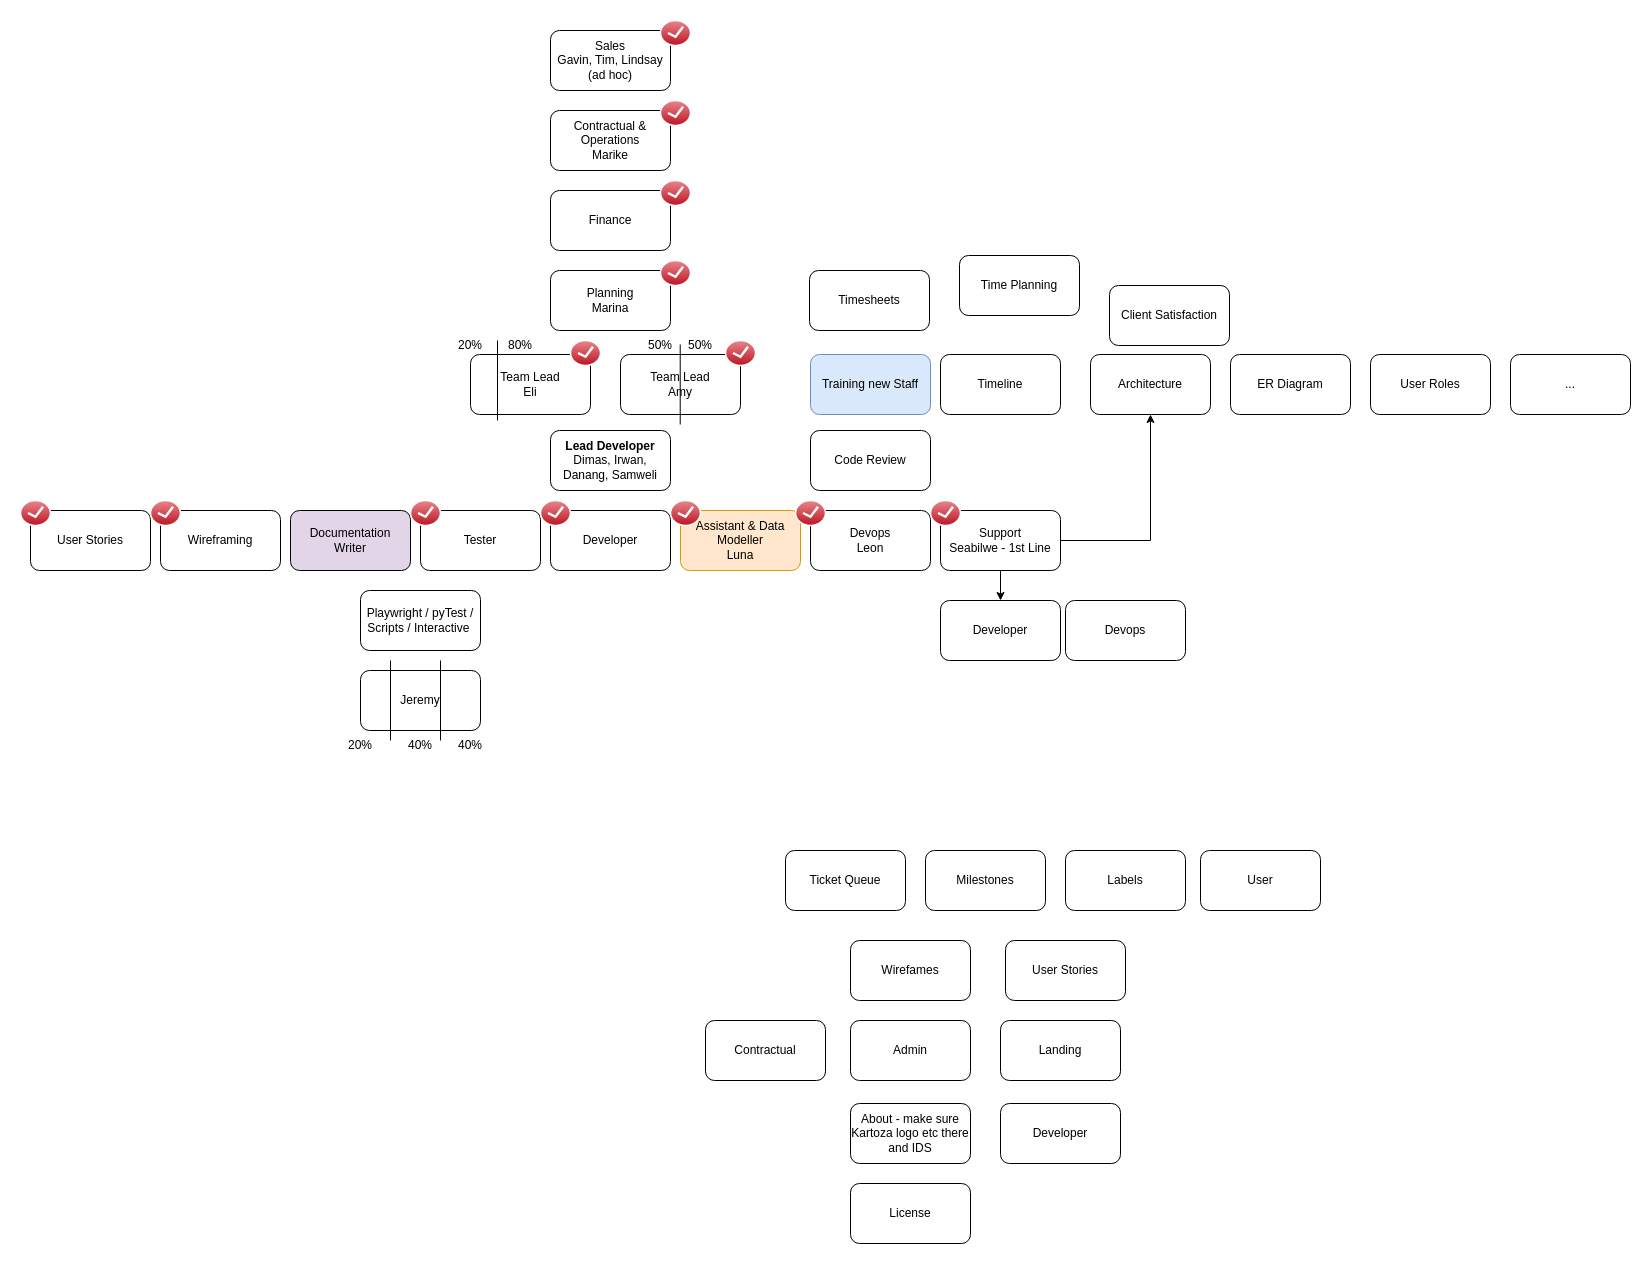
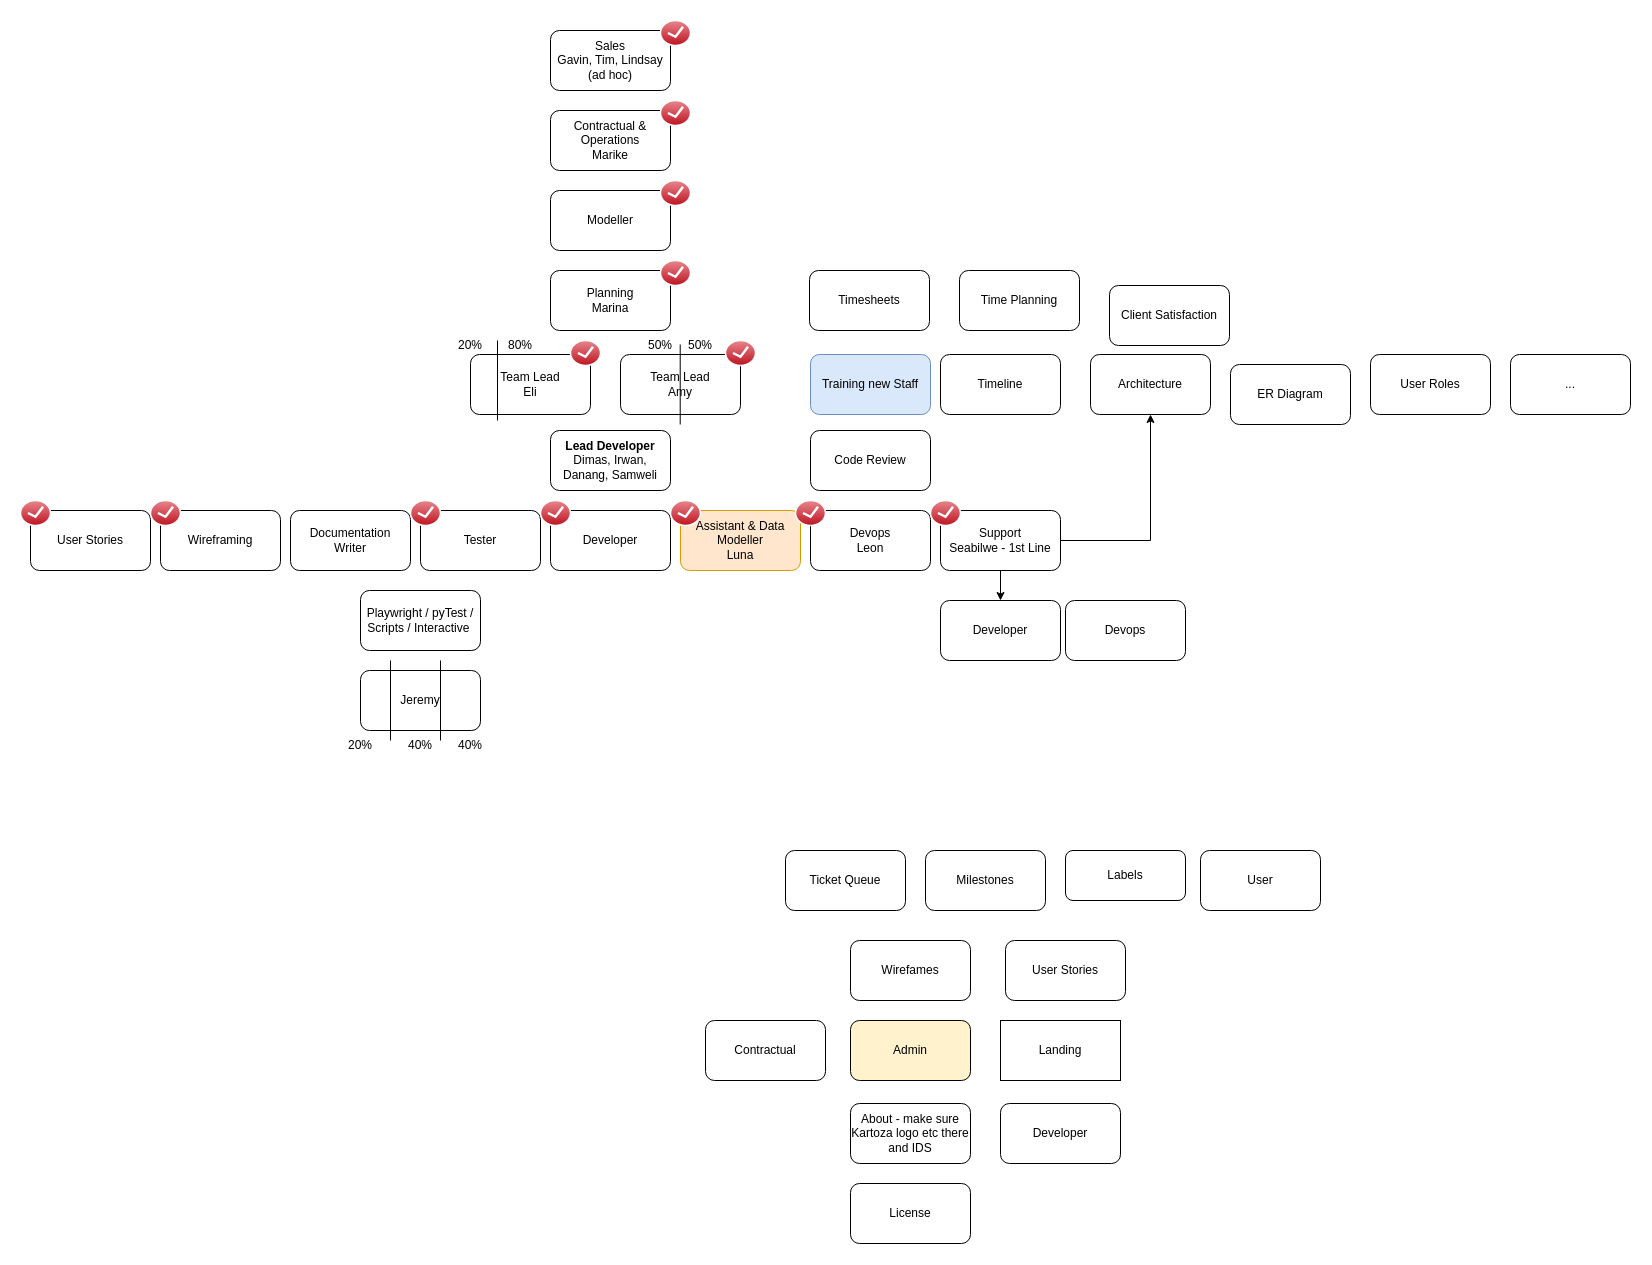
node "Finance": label "Finance" -> "Modeller"
node "Time Planning": moved (1020, 286) -> (1020, 301)
node "ER Diagram": moved (1291, 385) -> (1291, 395)
node "Documentation Writer": fillcolor #e1d5e7 -> #ffffff
node "Labels": size 120x60 -> 120x50
node "Admin": fillcolor #ffffff -> #fff2cc
node "Landing": shape rounded rectangle -> rectangle
